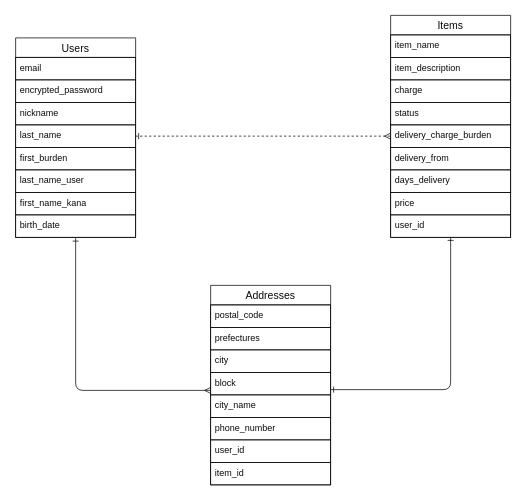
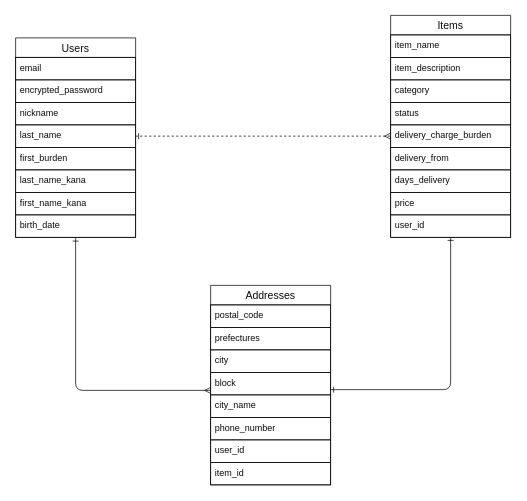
node "charge": label "charge" -> "category"
node "last_name_user": label "last_name_user" -> "last_name_kana"
